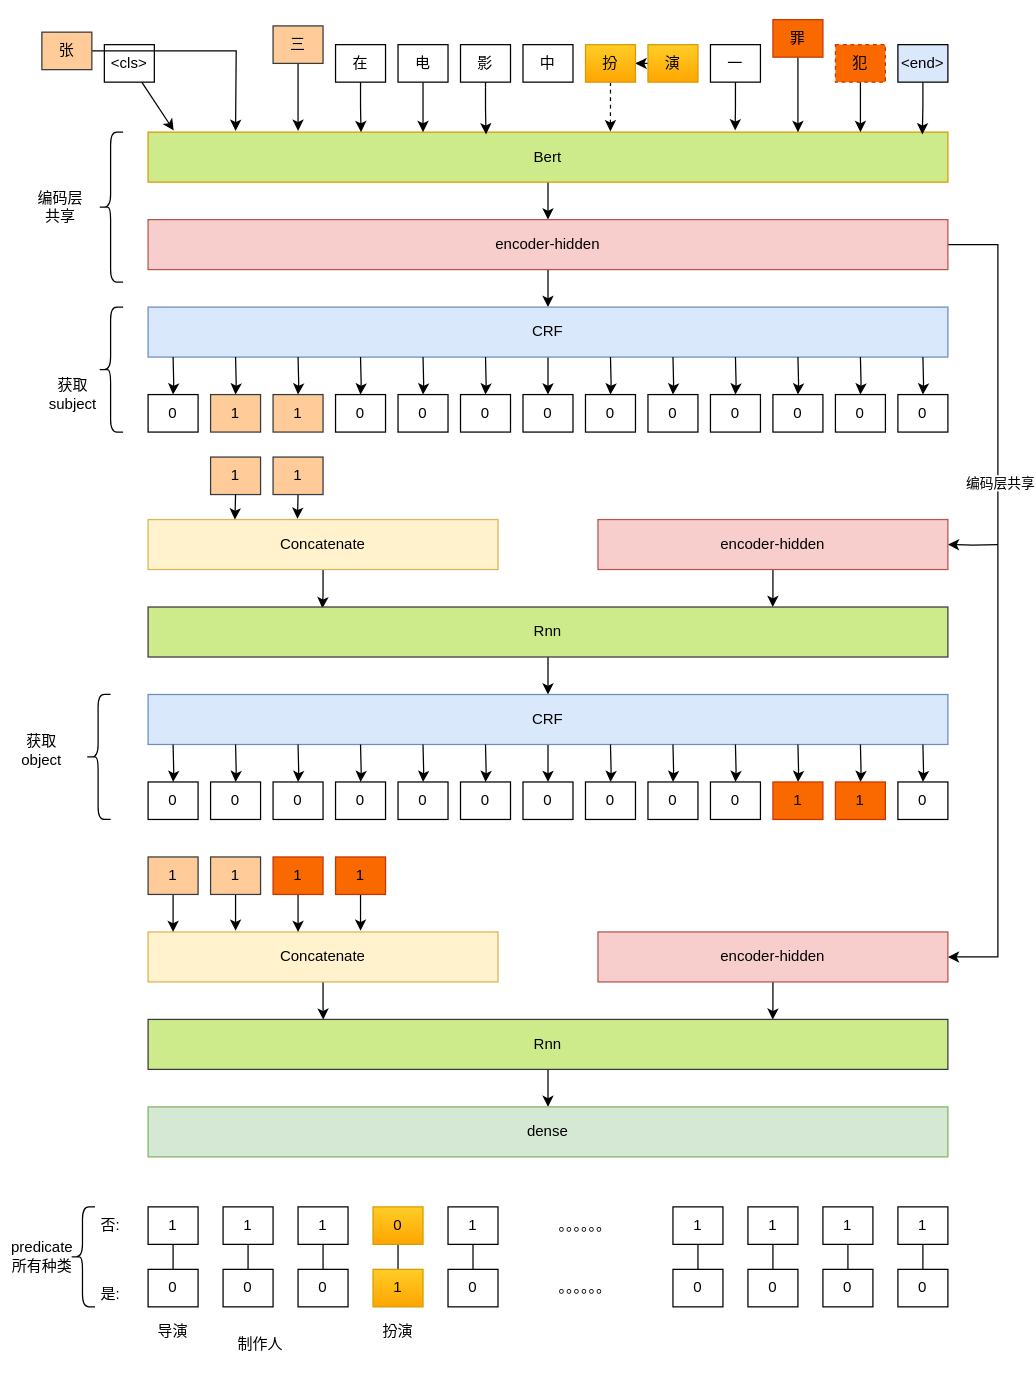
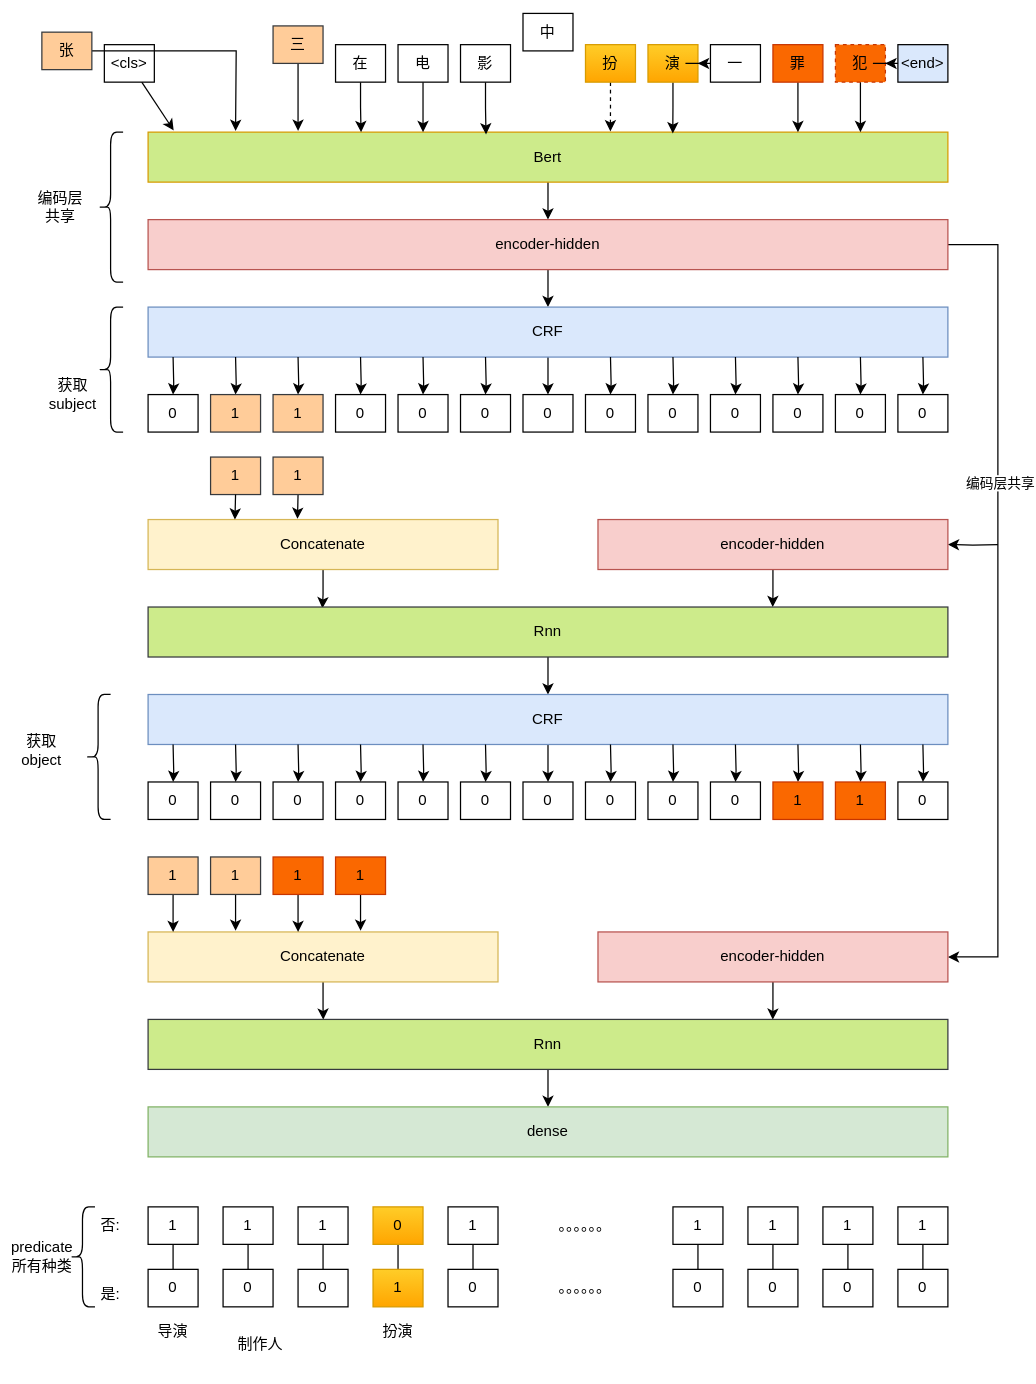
node "罪": moved (798, 38) -> (798, 63)
node "中": moved (548, 63) -> (548, 32)
edge "演" -> "扮": now "演" -> "Bert"
edge "一" -> "Bert": now "一" -> "演"
edge "<end>" -> "Bert": now "<end>" -> "犯"
